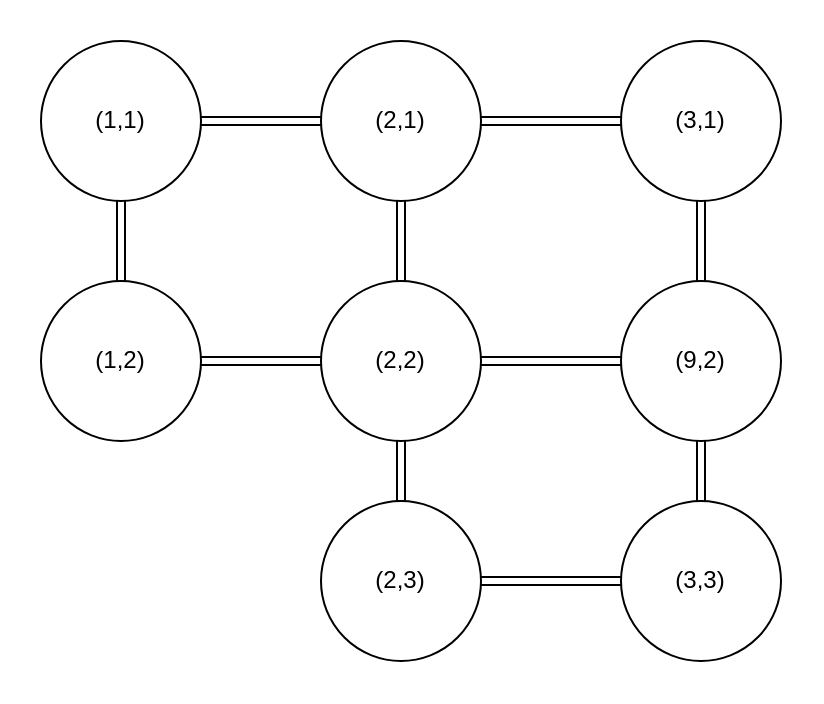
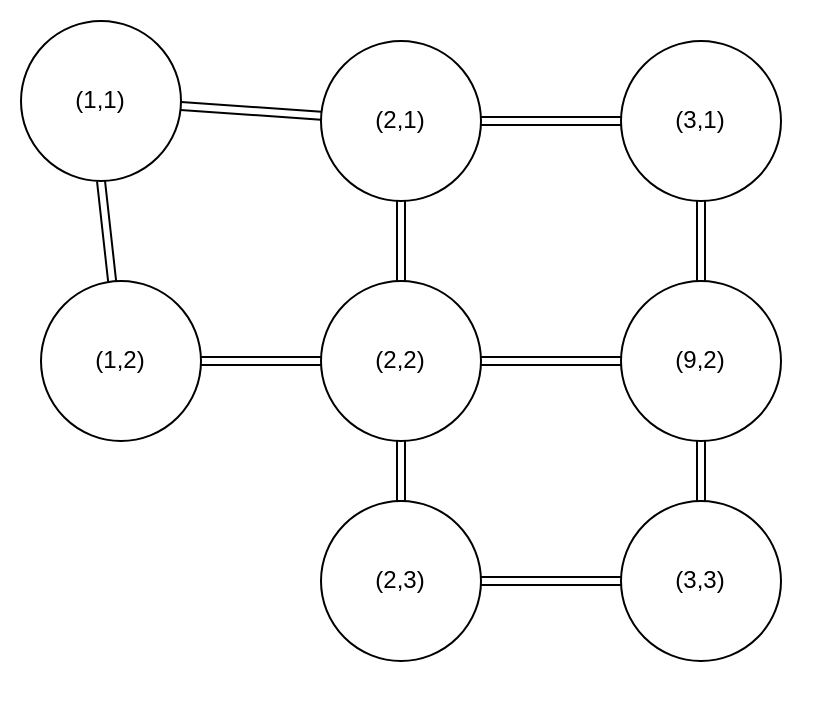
node "(1,1)": moved (121, 121) -> (101, 101)
